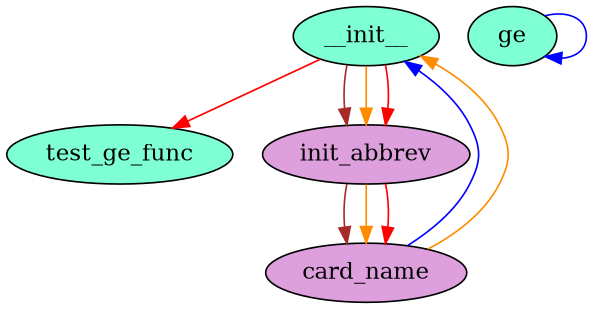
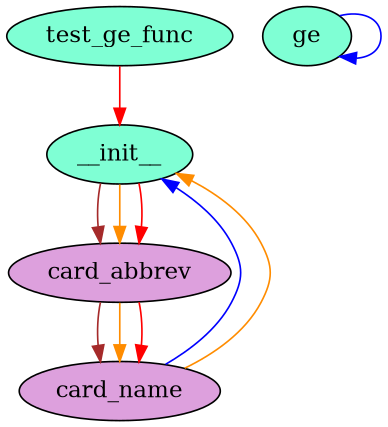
edge "__init__" -> "test_ge_func": reversed
node "init_abbrev": label "init_abbrev" -> "card_abbrev"
